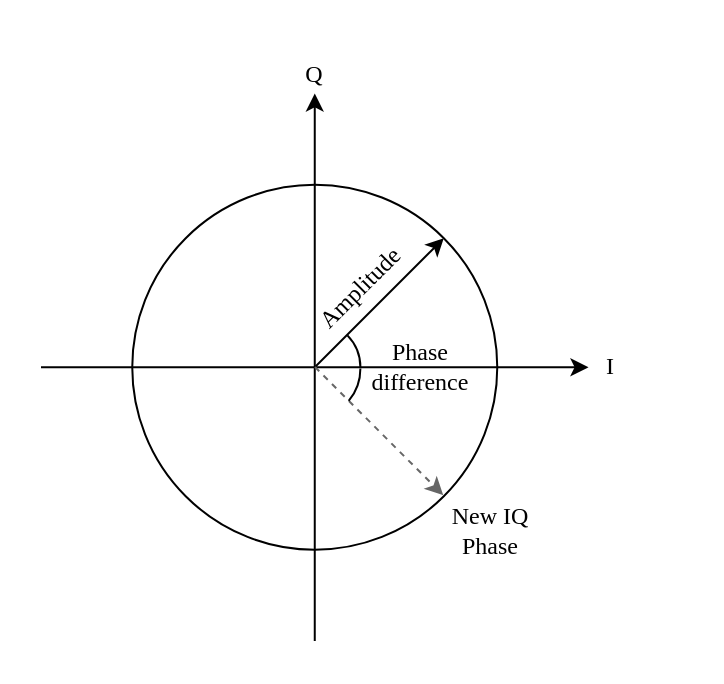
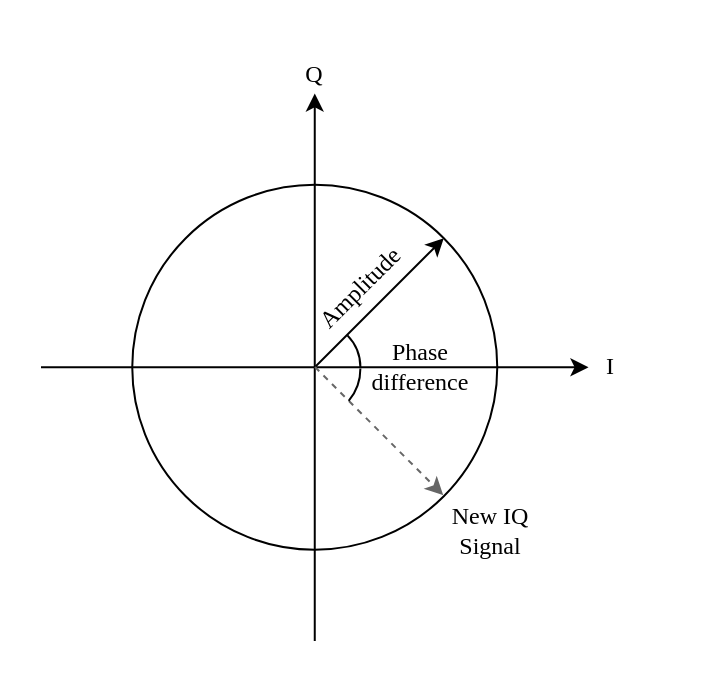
node "New IQ Phase": label "New IQ Phase" -> "New IQ Signal"
